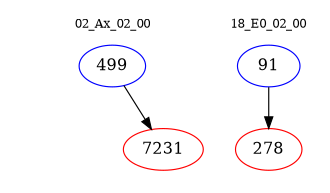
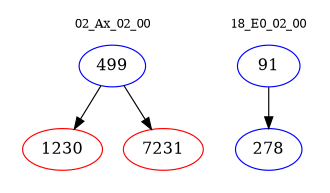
node "1230": added
node "278": color red -> blue
